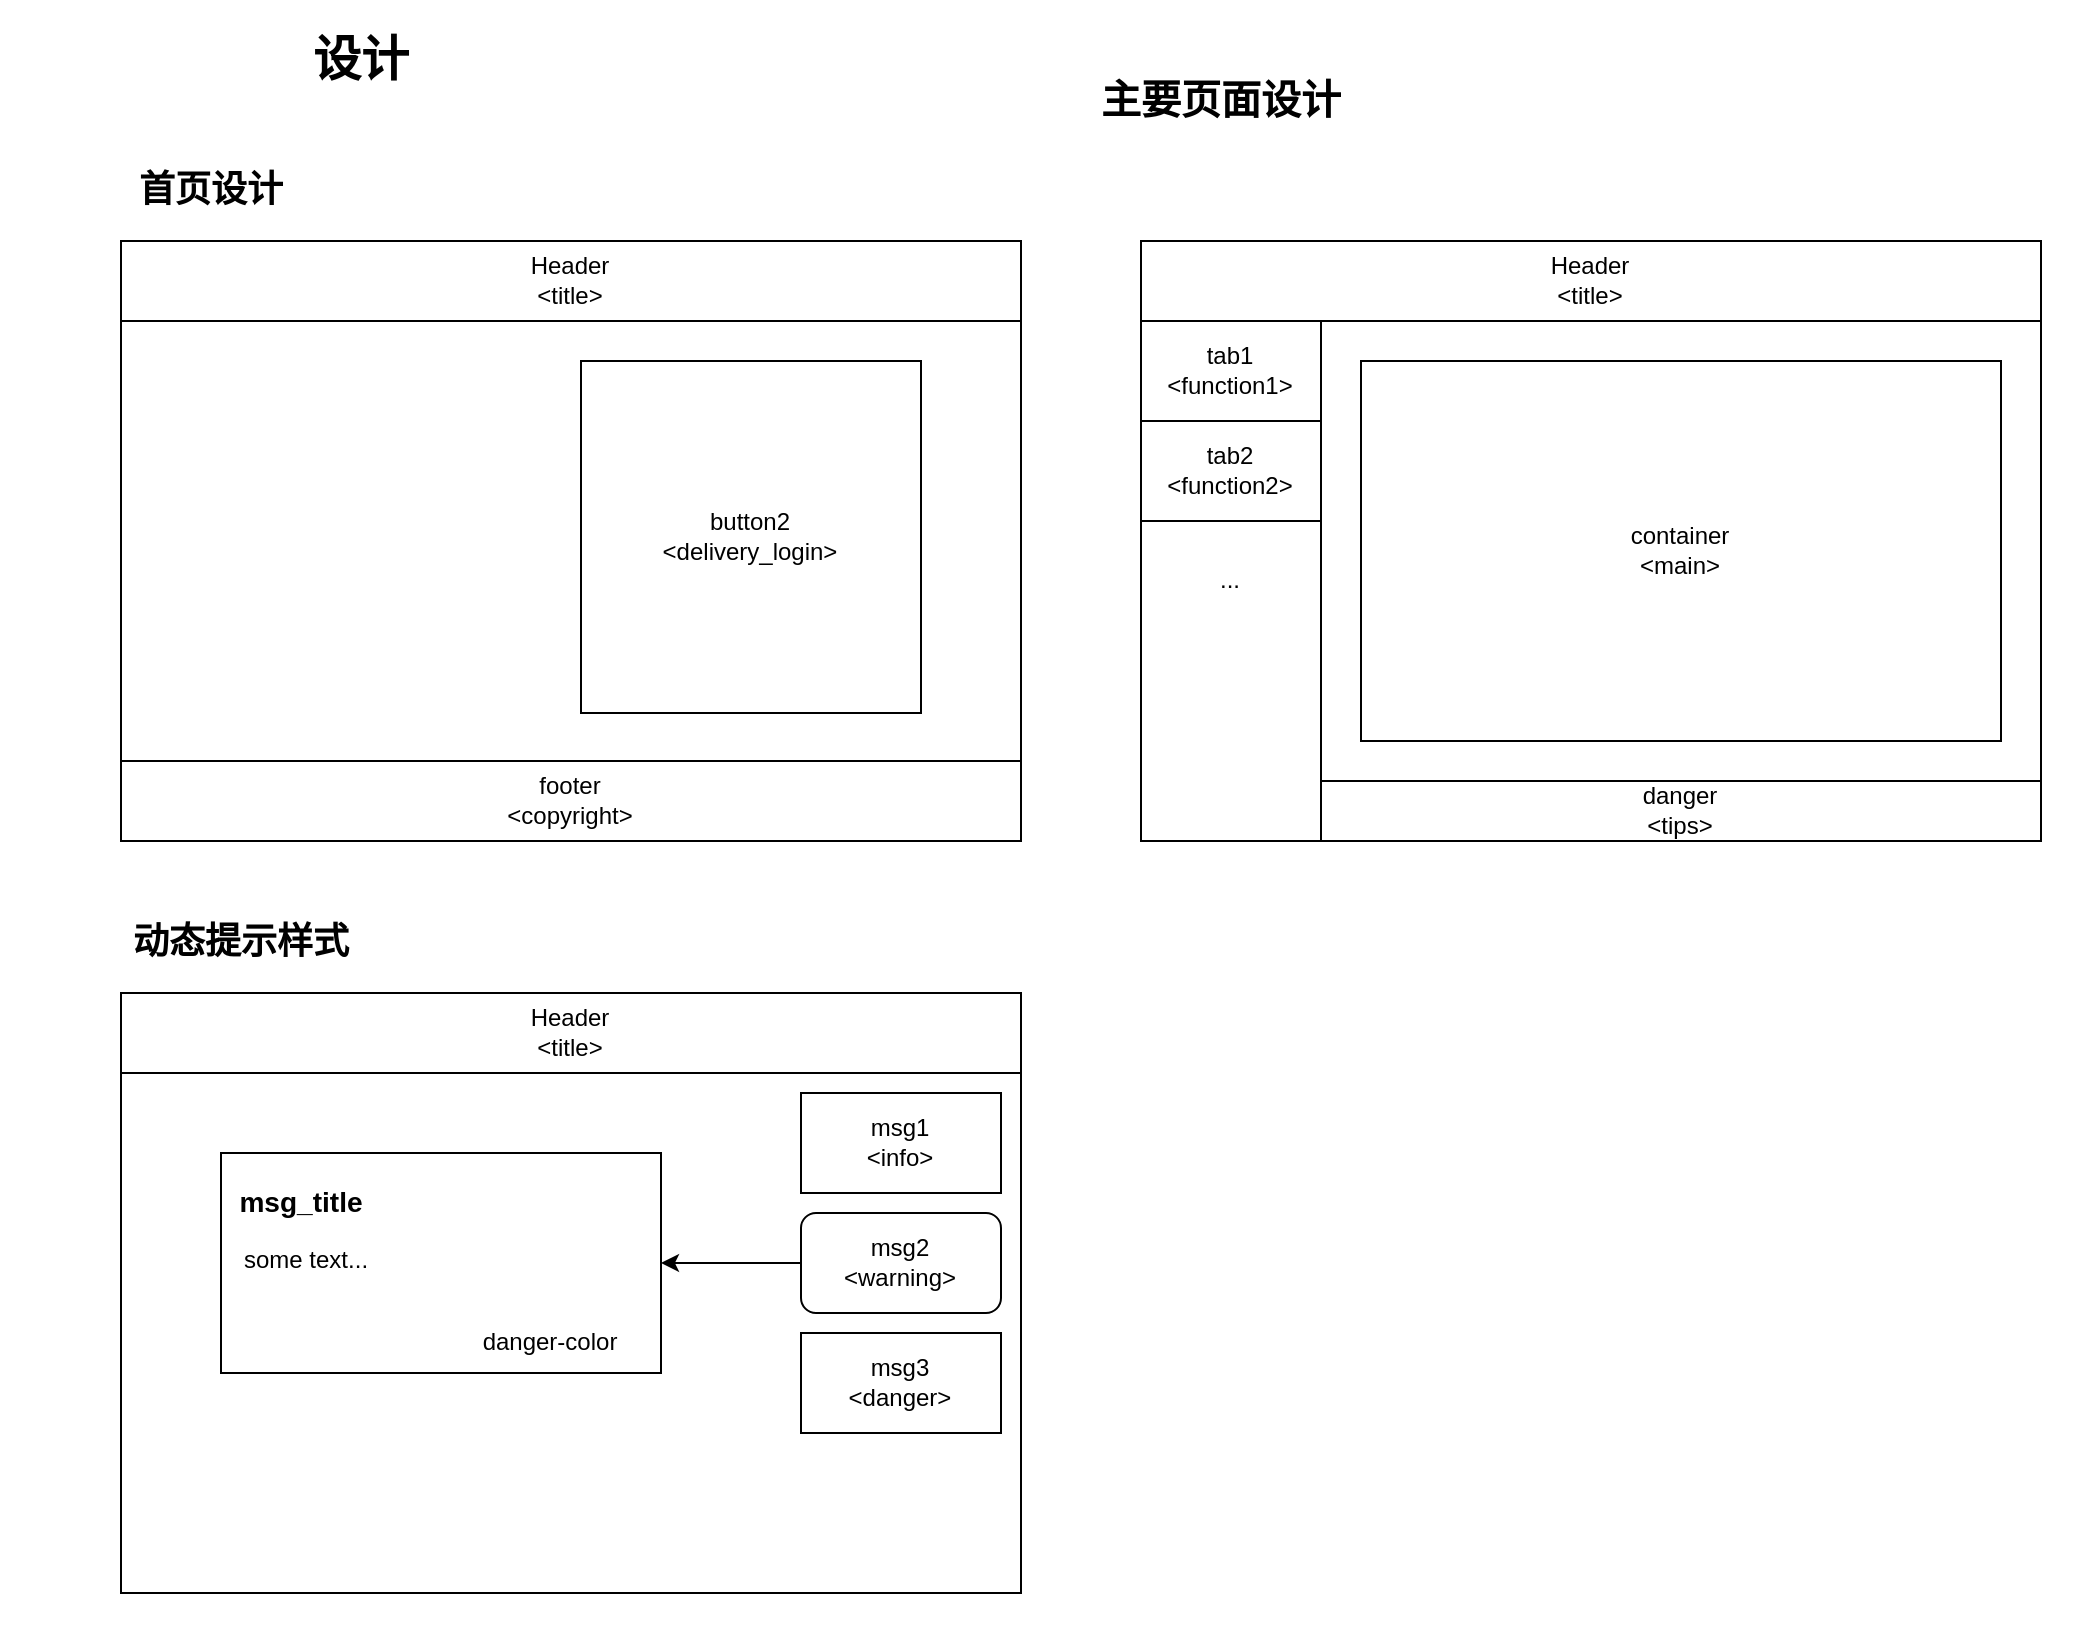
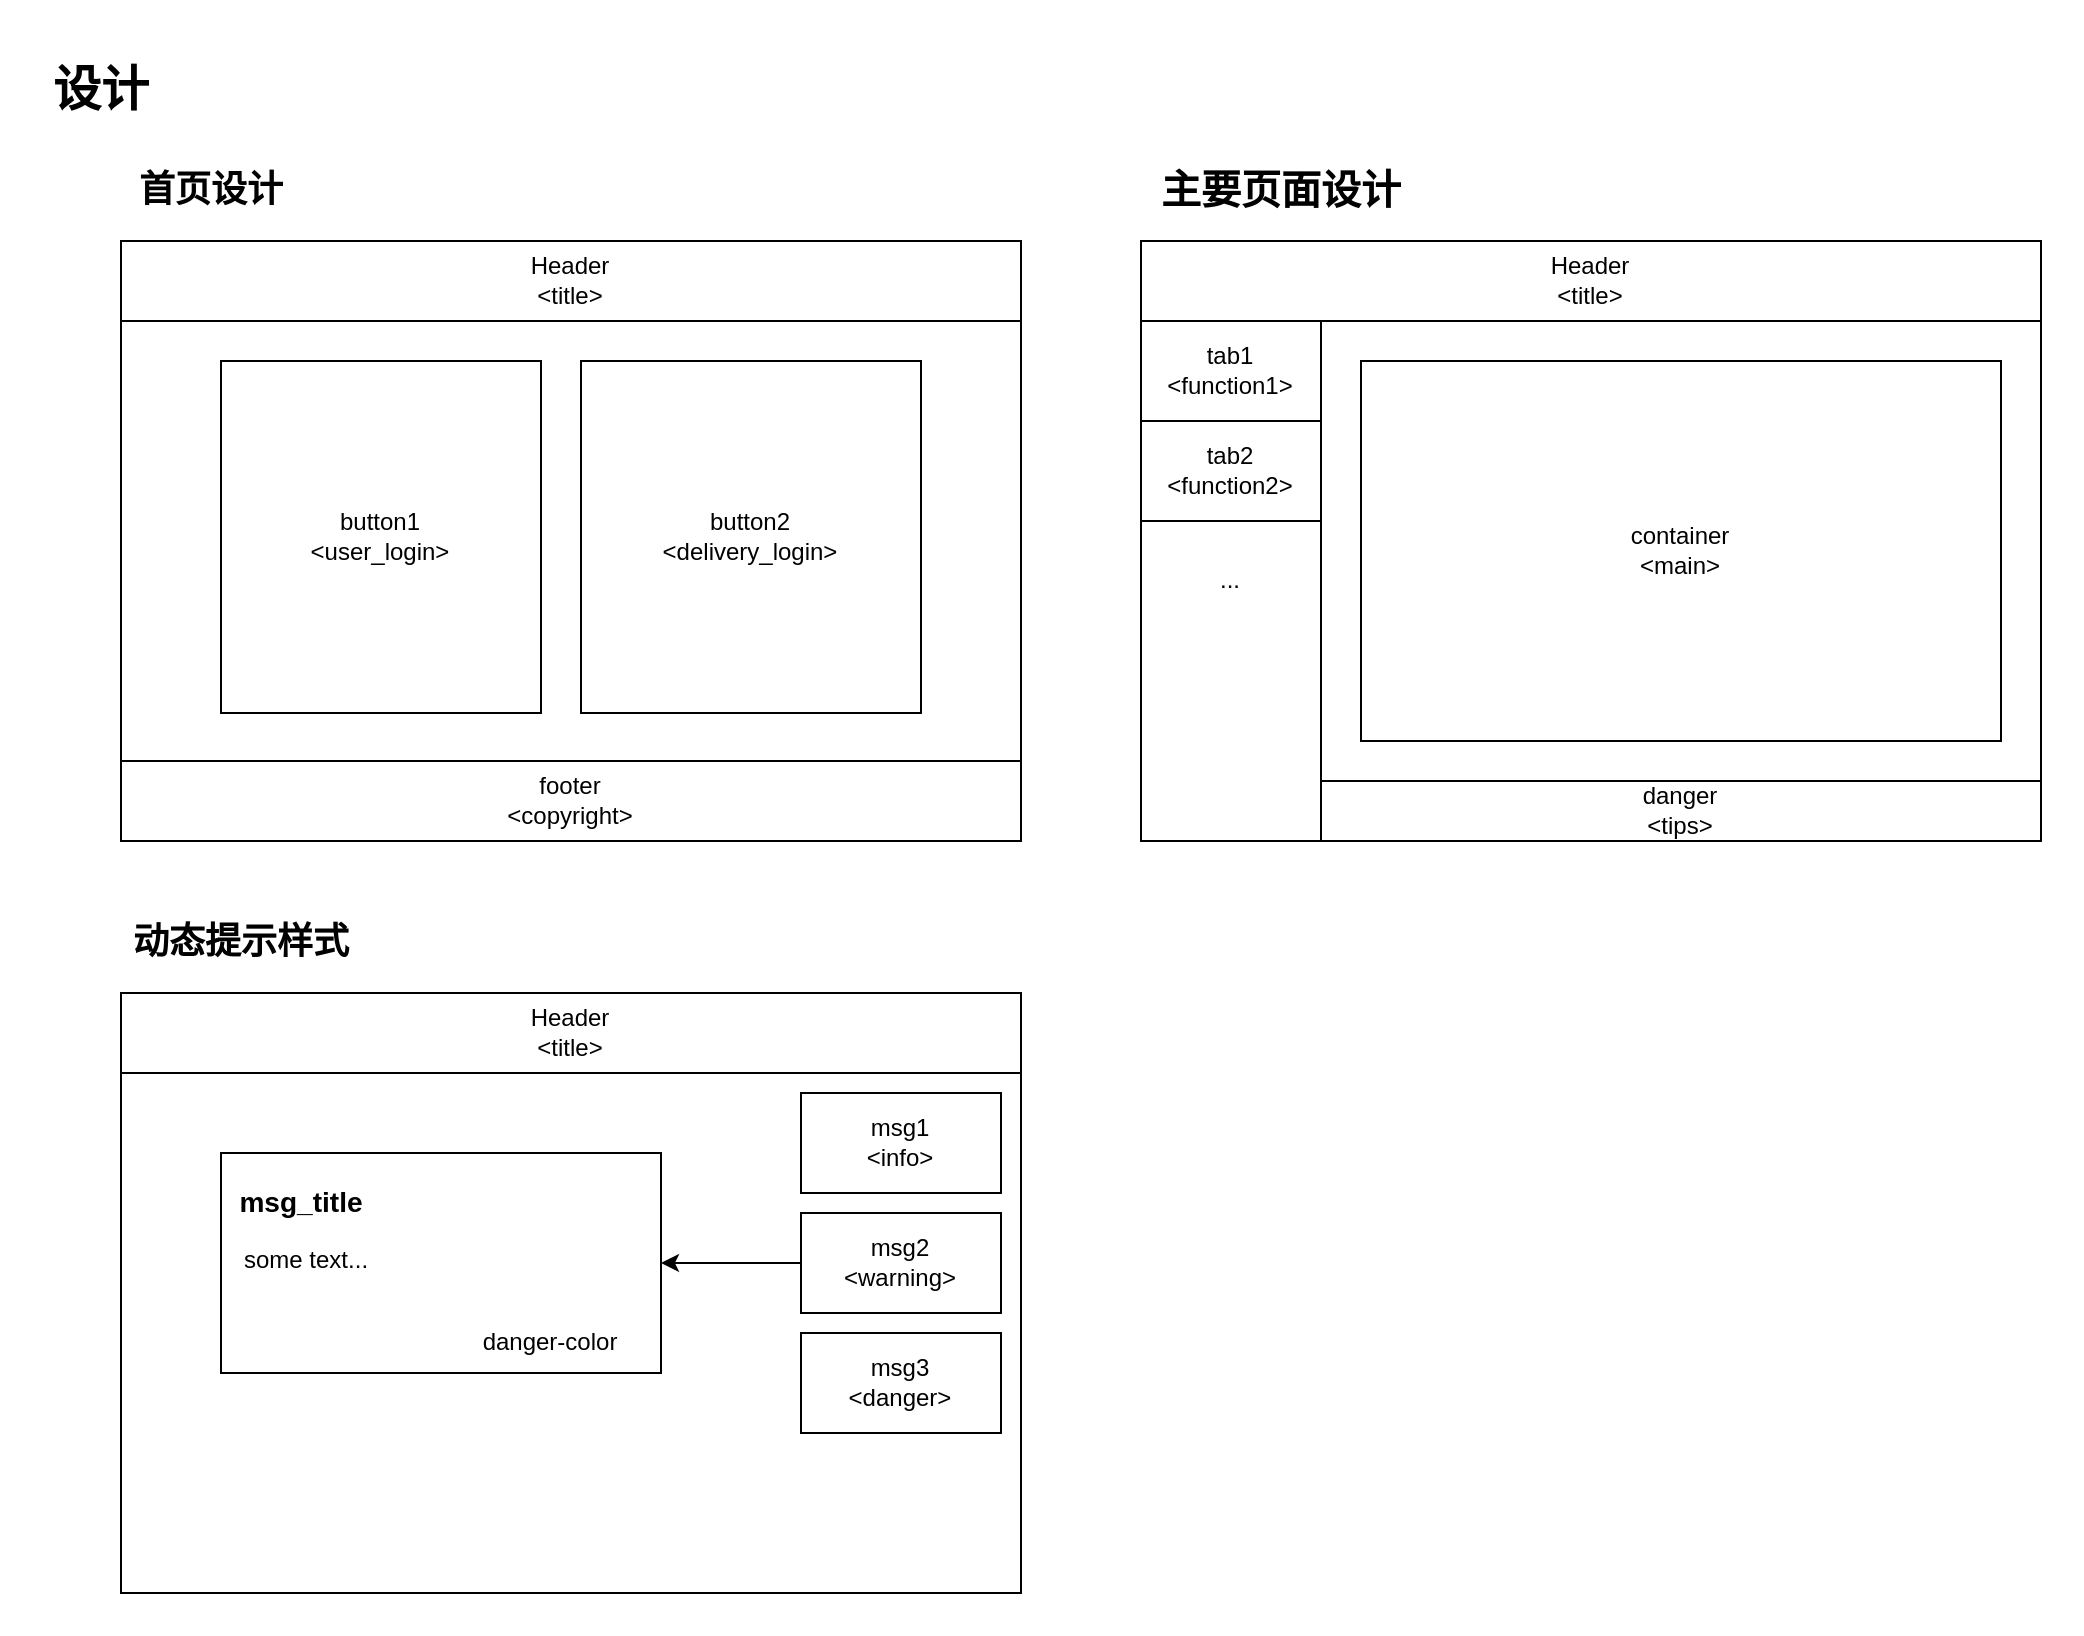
node "设计": moved (361, 61) -> (101, 91)
node "主要页面设计": moved (1221, 101) -> (1281, 191)
node "button1 <user_login>": added
node "msg2 <warning>": shape rounded rectangle -> rectangle
